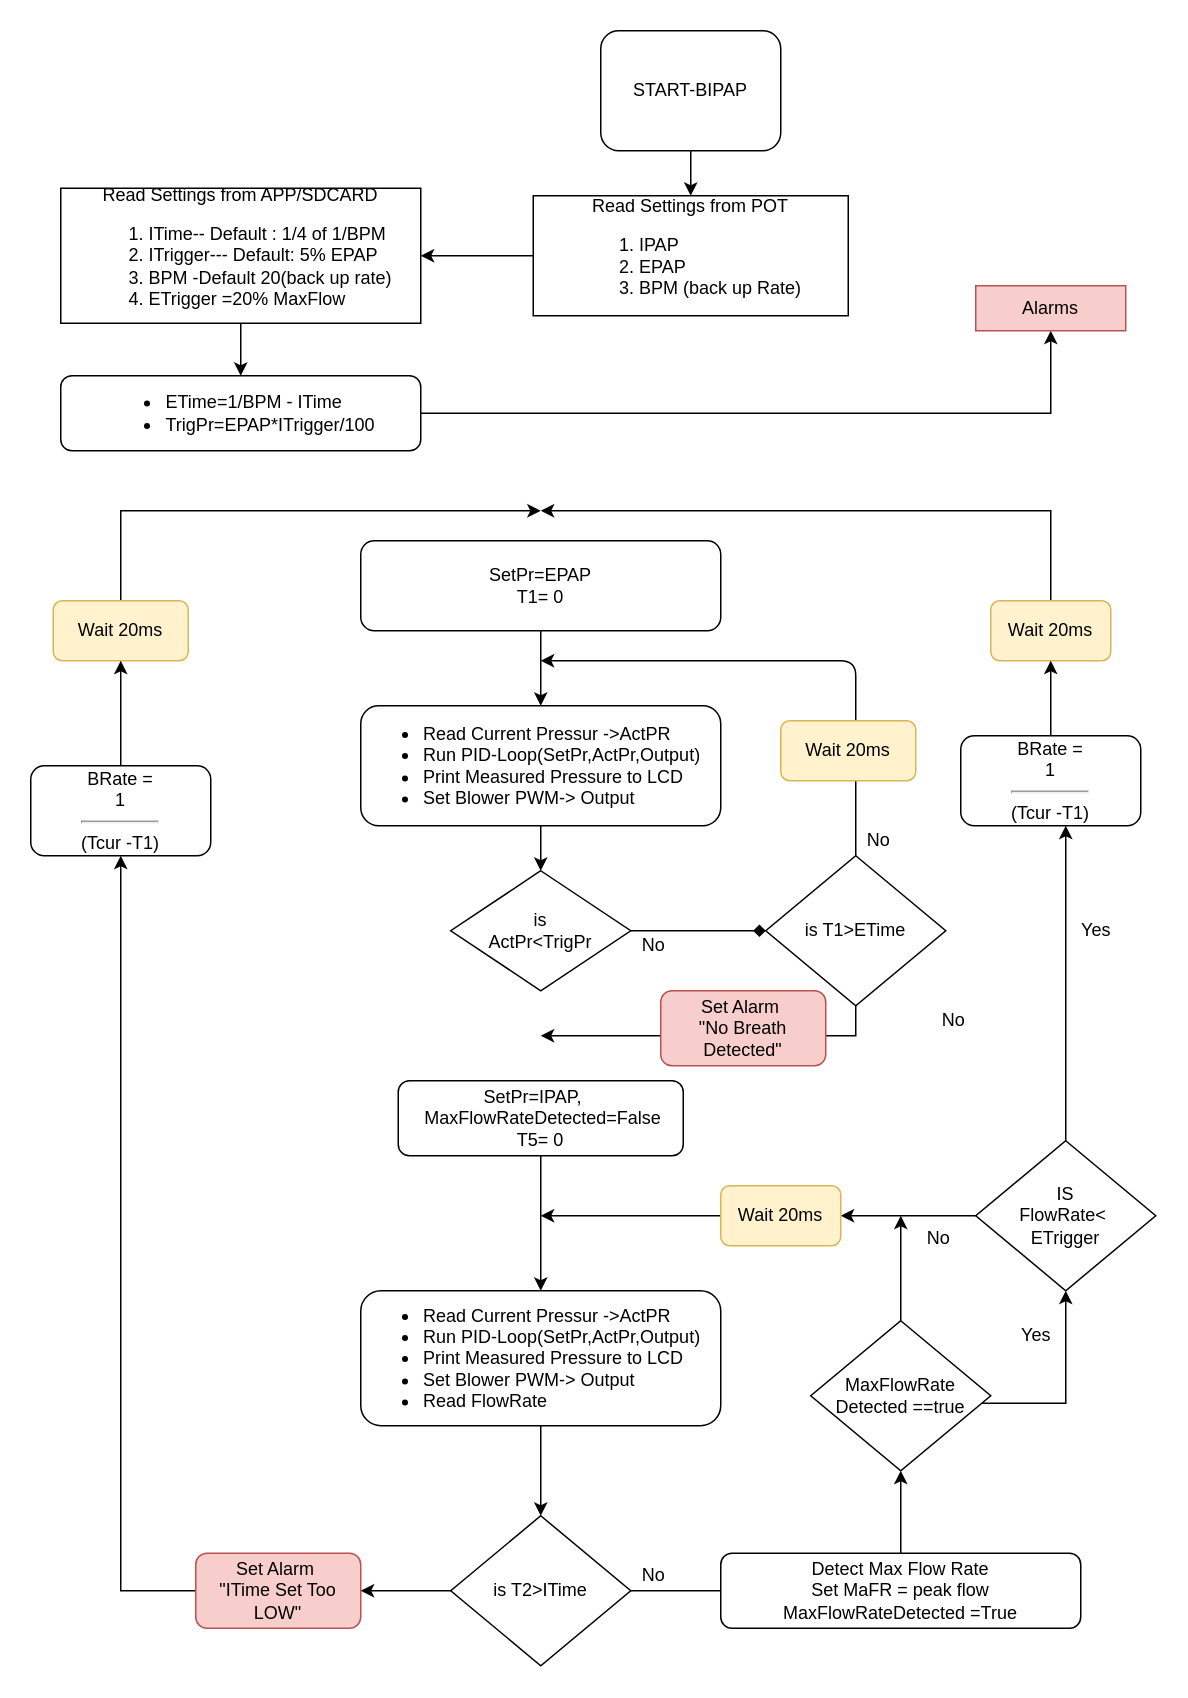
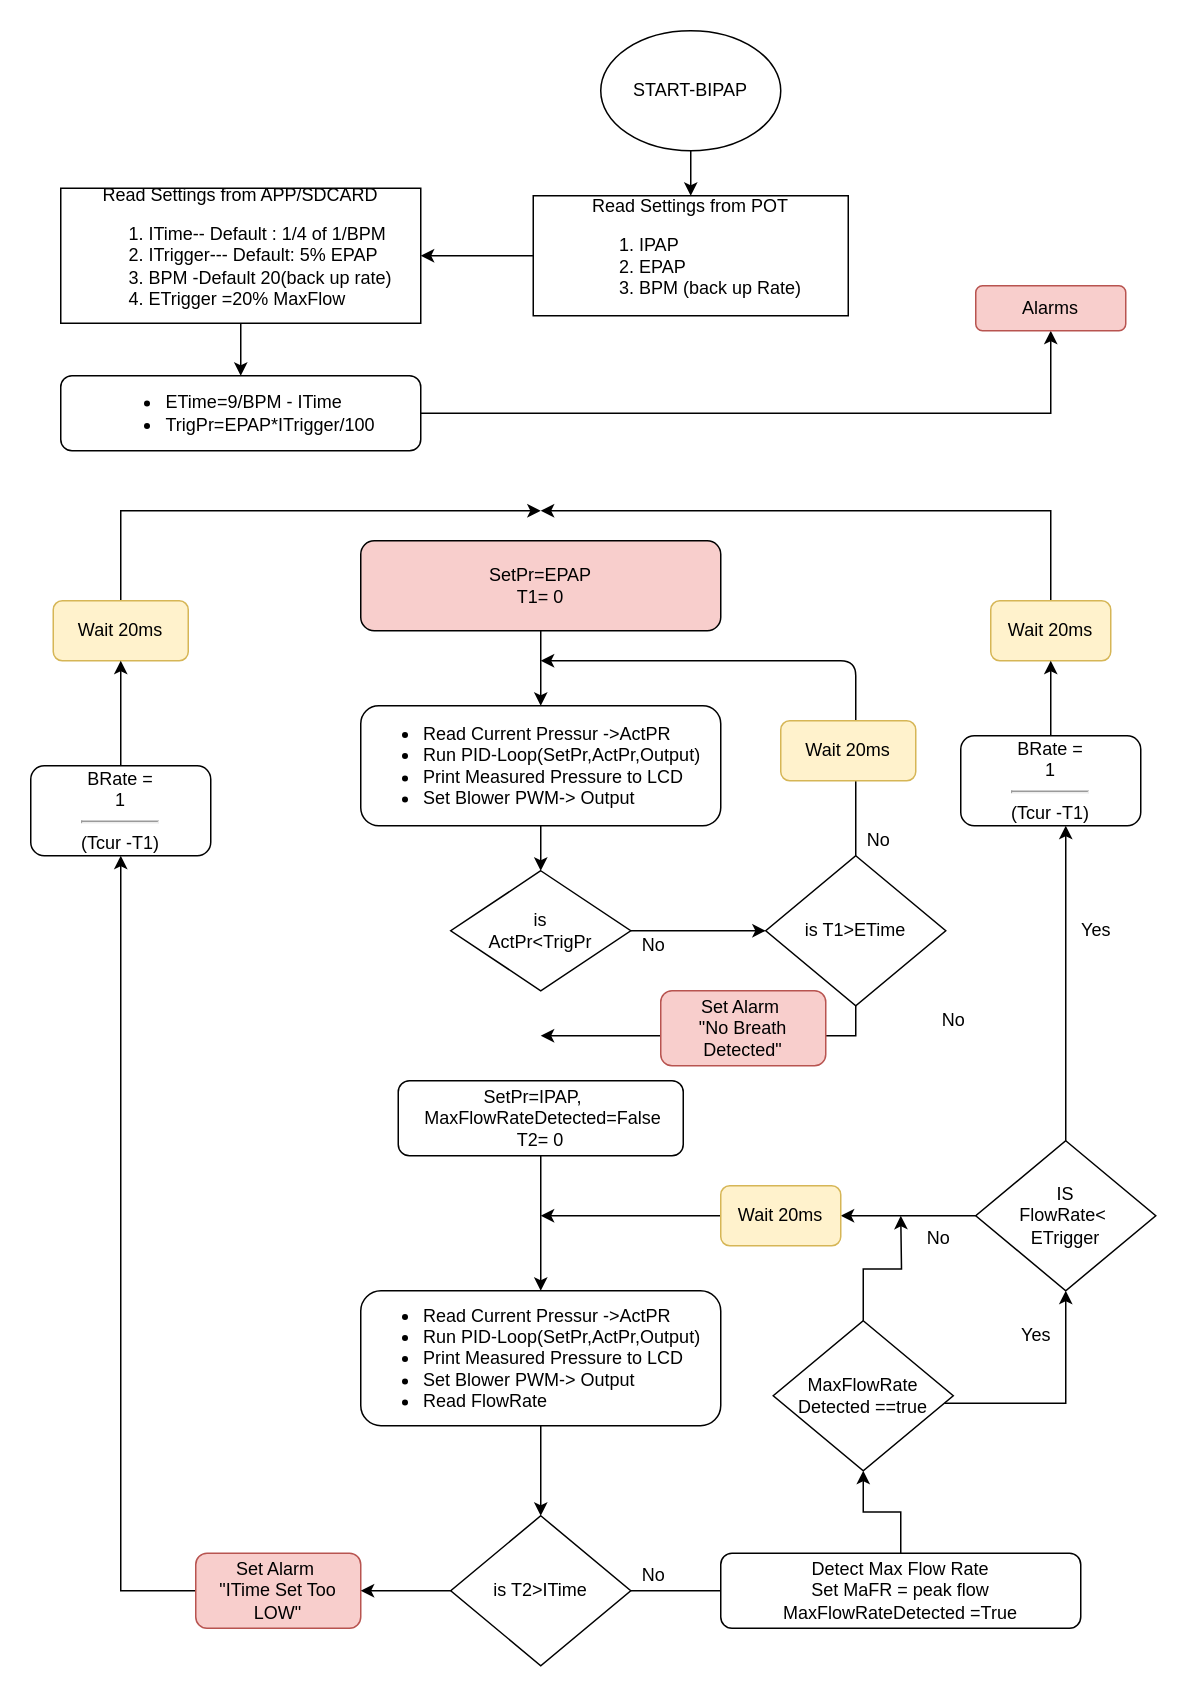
node "START-BIPAP": shape rounded rectangle -> ellipse
node "Alarms": shape rectangle -> rounded rectangle
node "ETime=1/BPM - ITime TrigPr=EPAP*ITrigger/100": label "ETime=1/BPM - ITime TrigPr=EPAP*ITrigger/100" -> "ETime=9/BPM - ITime TrigPr=EPAP*ITrigger/100"
node "SetPr=EPAP T1= 0": fillcolor #ffffff -> #f8cecc
edge "is ActPr<TrigPr" -> "is T1>ETime": arrowhead diamond -> classic
node "SetPr=IPAP, MaxFlowRateDetected=False T5= 0": label "SetPr=IPAP, MaxFlowRateDetected=False T5= 0" -> "SetPr=IPAP, MaxFlowRateDetected=False T2= 0"
node "MaxFlowRate Detected ==true": moved (901, 1396) -> (863, 1396)
